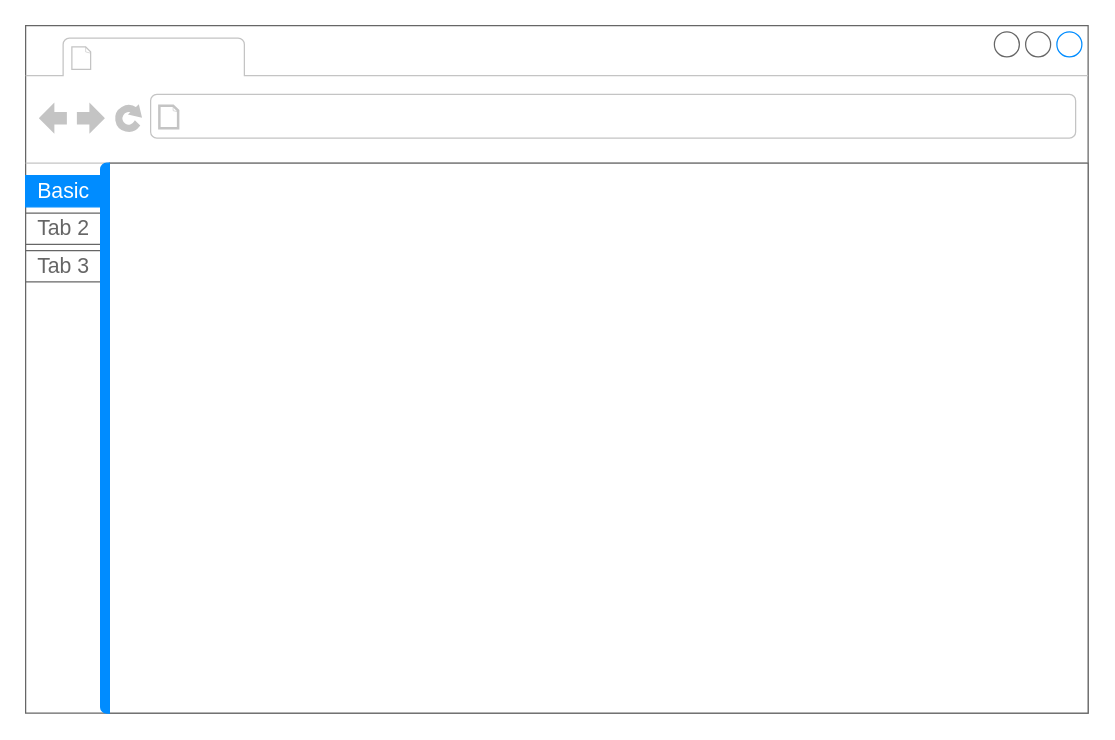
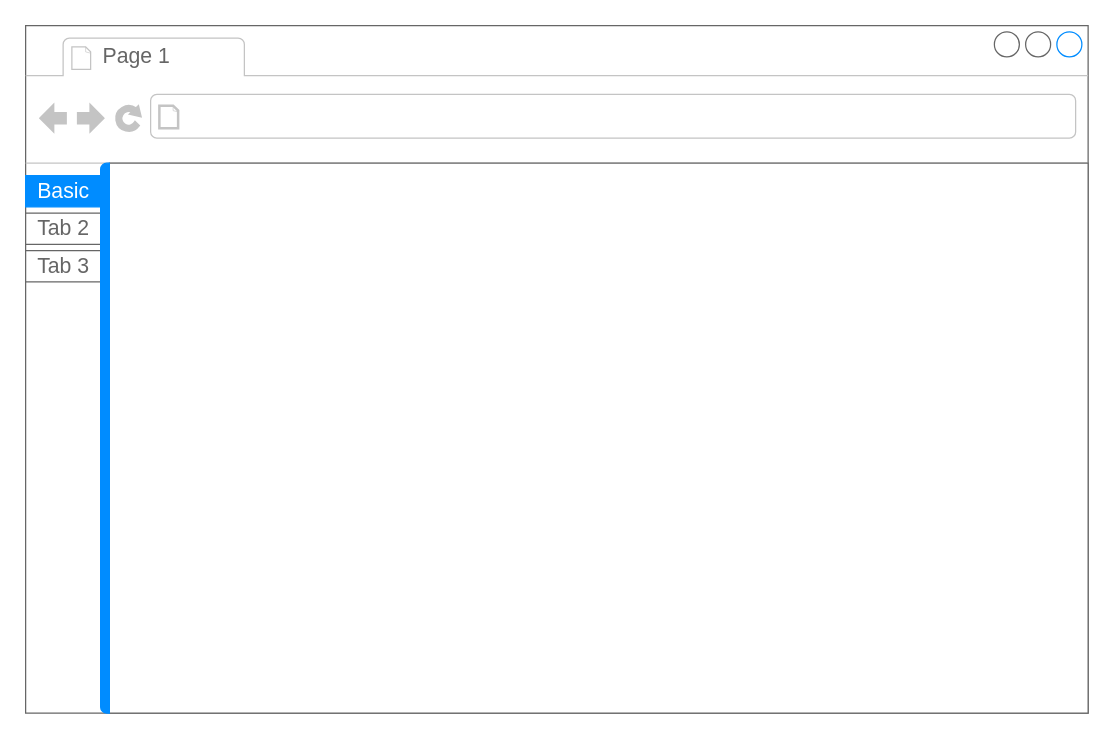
node "Page 1": added
